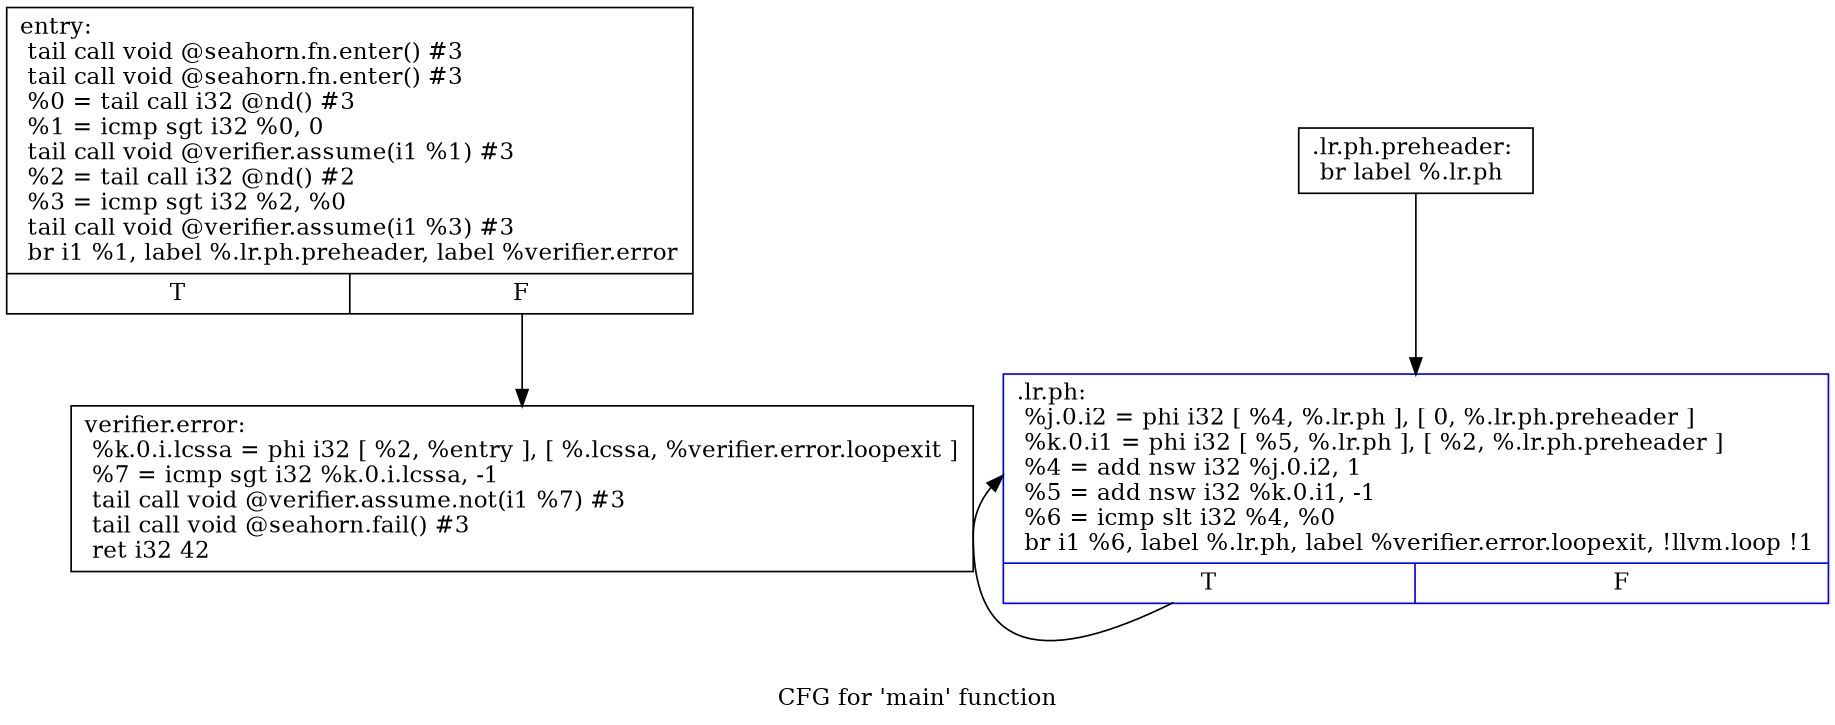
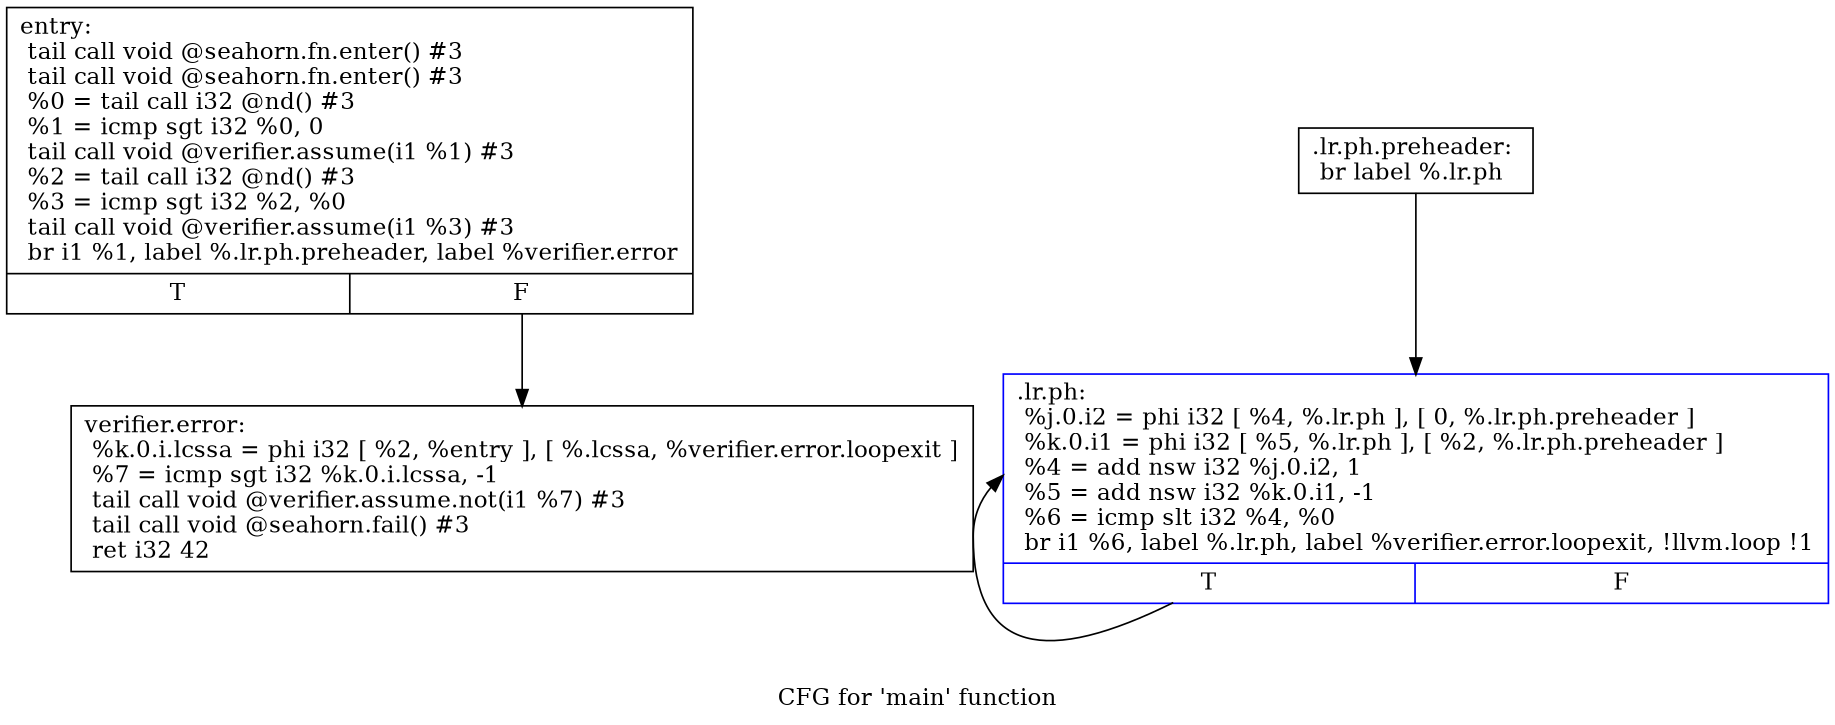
node "entry:": text "%2 = tail call i32 @nd() #2" -> "%2 = tail call i32 @nd() #3"
